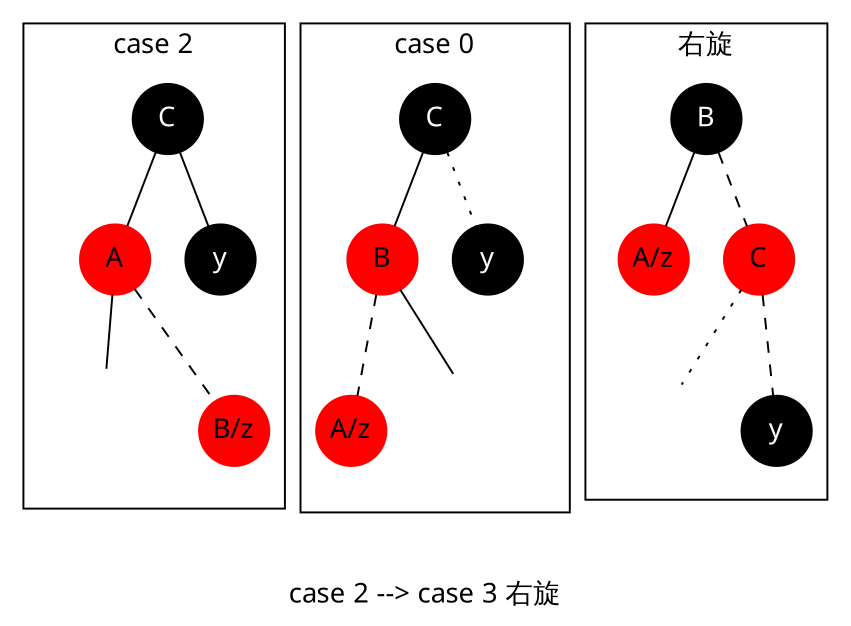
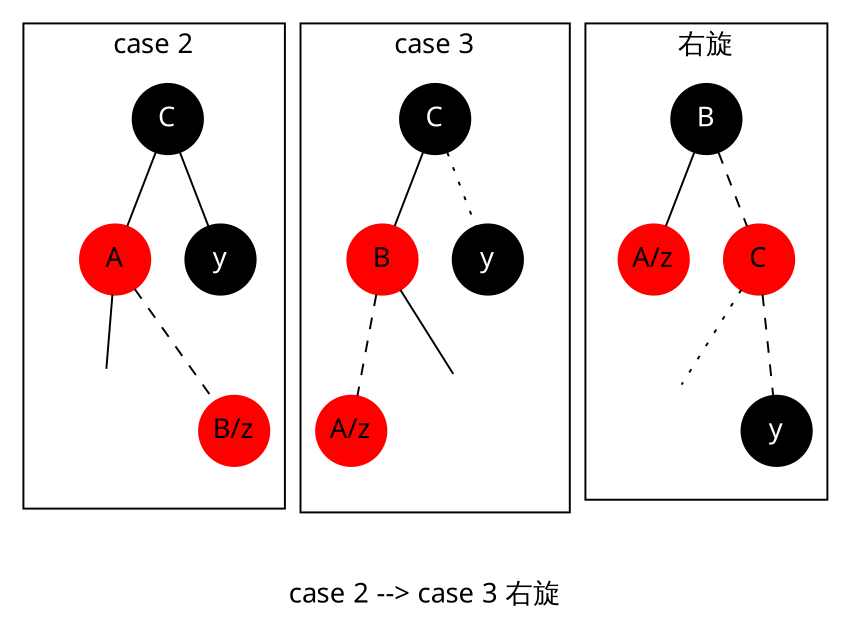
cluster "case 0": label "case 0" -> "case 3"
